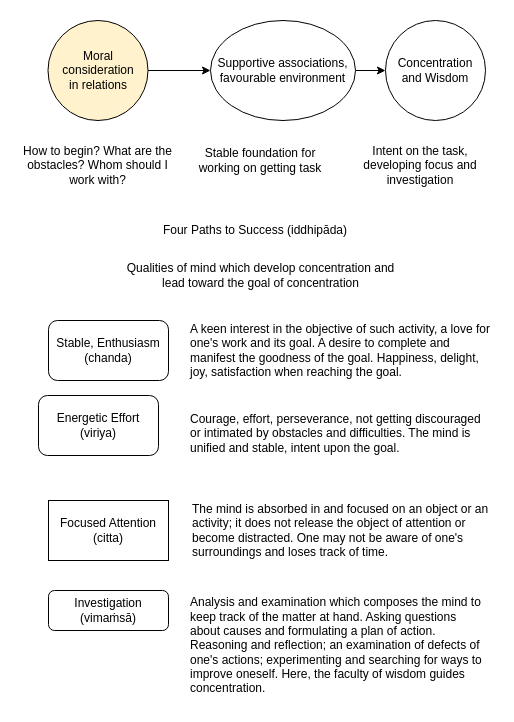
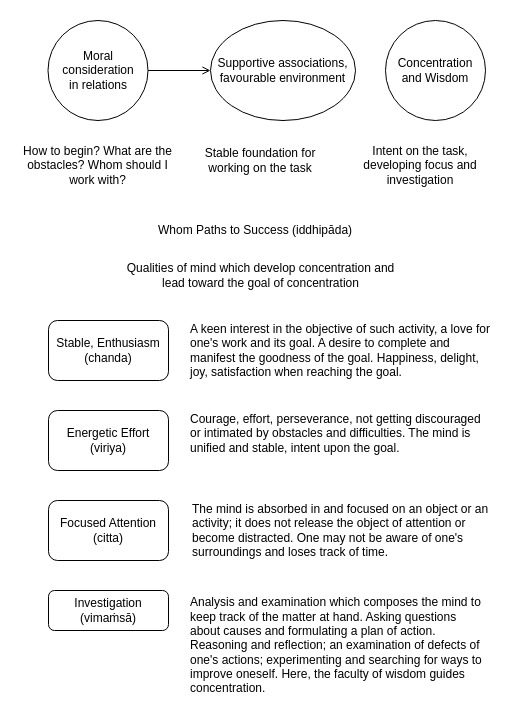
node "Moral consideration in relations": fillcolor #fff2cc -> #ffffff
edge "Moral consideration in relations" -> "Supportive associations, favourable environment": arrowhead classic -> open
edge "Supportive associations, favourable environment" -> "Concentration and Wisdom": removed
node "Stable foundation for working on getting task": label "Stable foundation for working on getting task" -> "Stable foundation for working on the task"
node "Four Paths to Success (iddhipāda)": label "Four Paths to Success (iddhipāda)" -> "Whom Paths to Success (iddhipāda)"
node "Energetic Effort (viriya)": moved (99, 426) -> (109, 441)
node "Focused Attention (citta)": shape rectangle -> rounded rectangle
